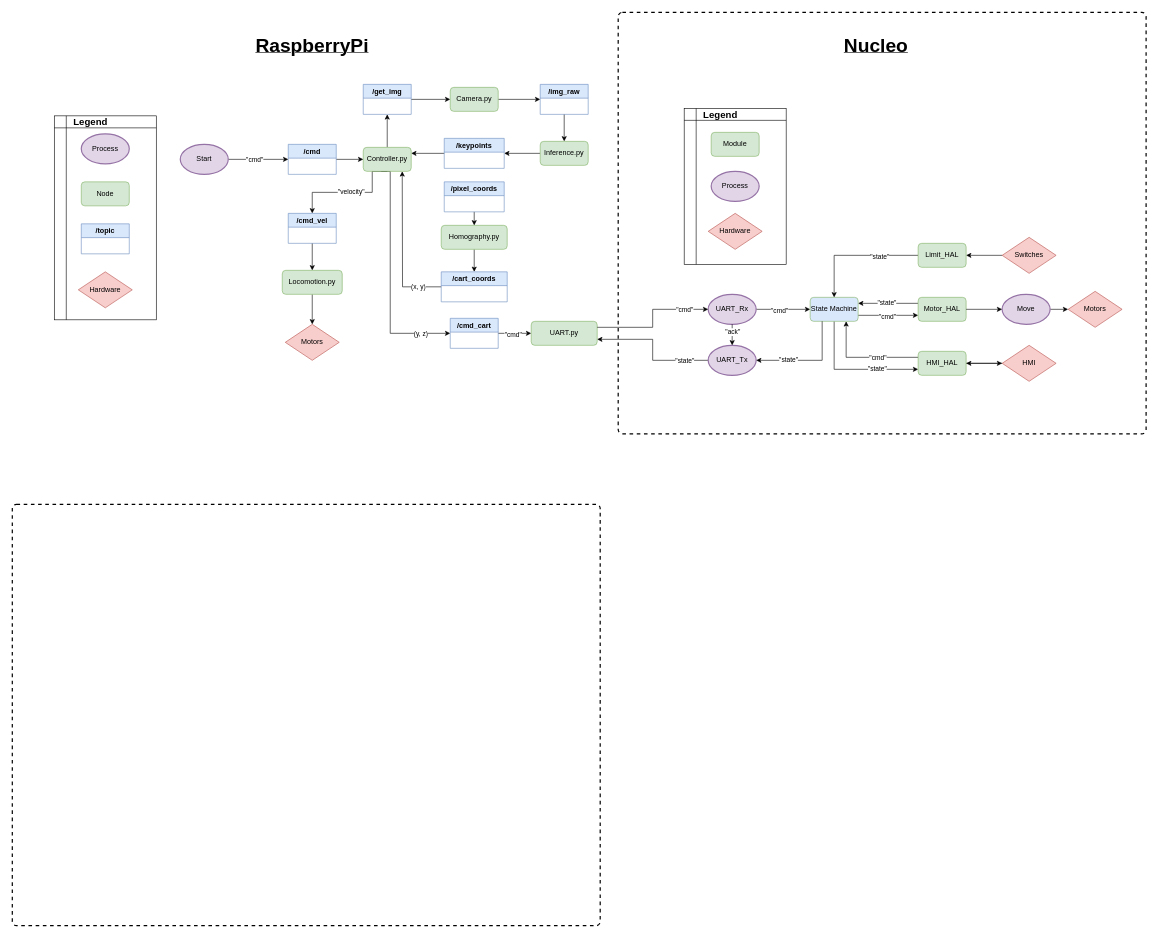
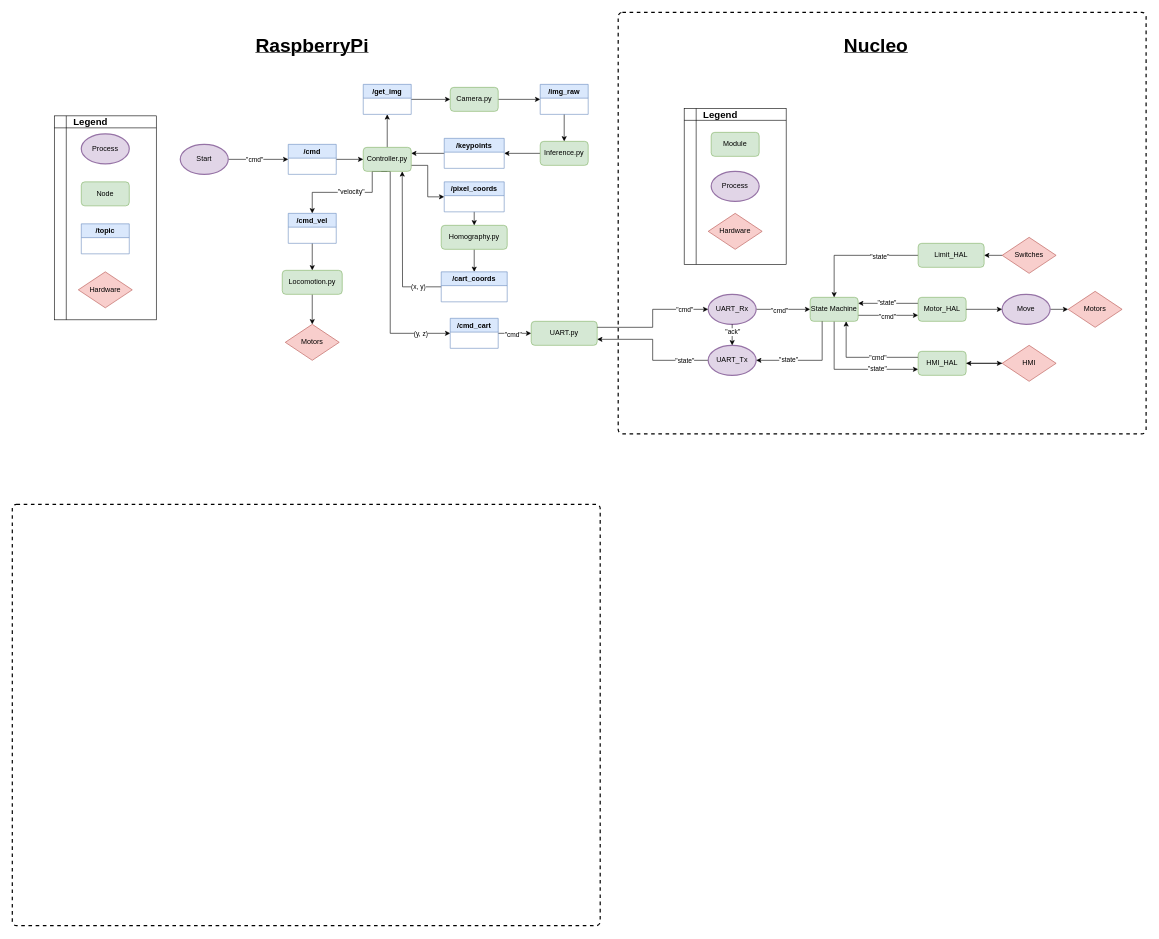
edge "Controller.py" -> "/pixel_coords": added
node "Limit_HAL": size 48x24 -> 66x24
node "State Machine": fillcolor #dae8fc -> #d5e8d4
